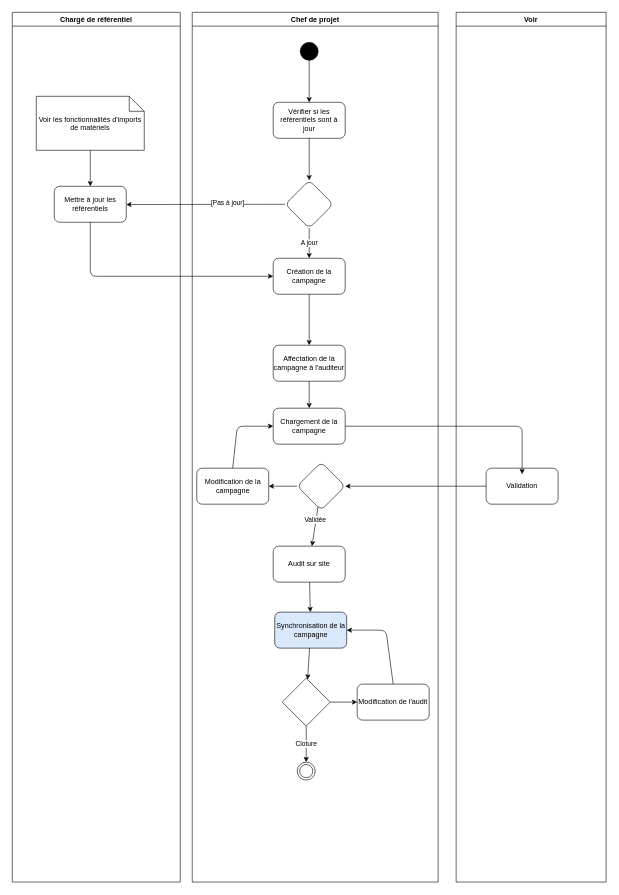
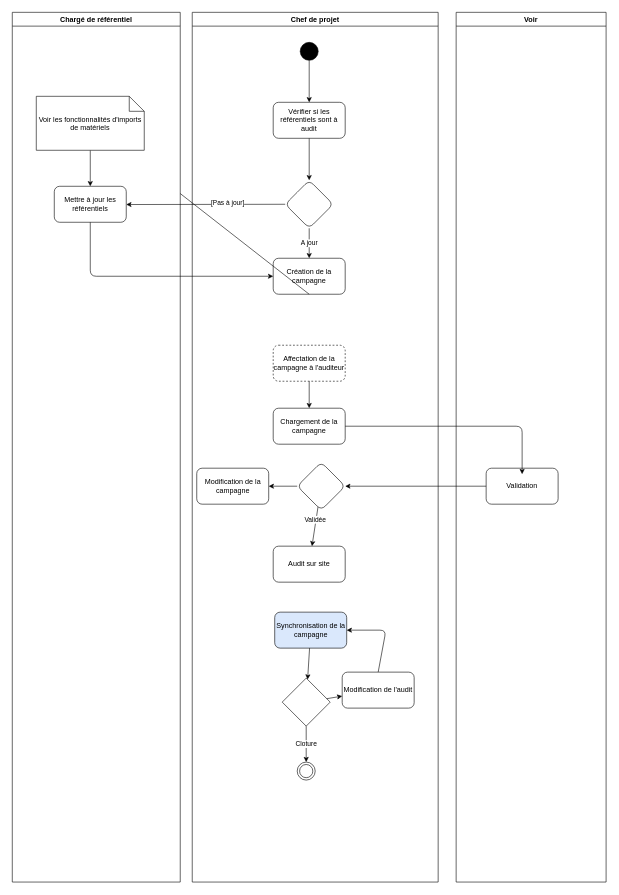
node "Vérifier si les référentiels sont à jour": label "Vérifier si les référentiels sont à jour" -> "Vérifier si les référentiels sont à audit"
edge "Création de la campagne" -> "Affectation de la campagne à l'auditeur": now "Création de la campagne" -> "Voir les fonctionnalités d'imports de matériels"
node "Affectation de la campagne à l'auditeur": style solid -> dashed
edge "Modification de la campagne" -> "Chargement de la campagne": removed
edge "Audit sur site" -> "Synchronisation de la campagne": removed
node "Modification de l'audit": moved (393, 702) -> (378, 690)
